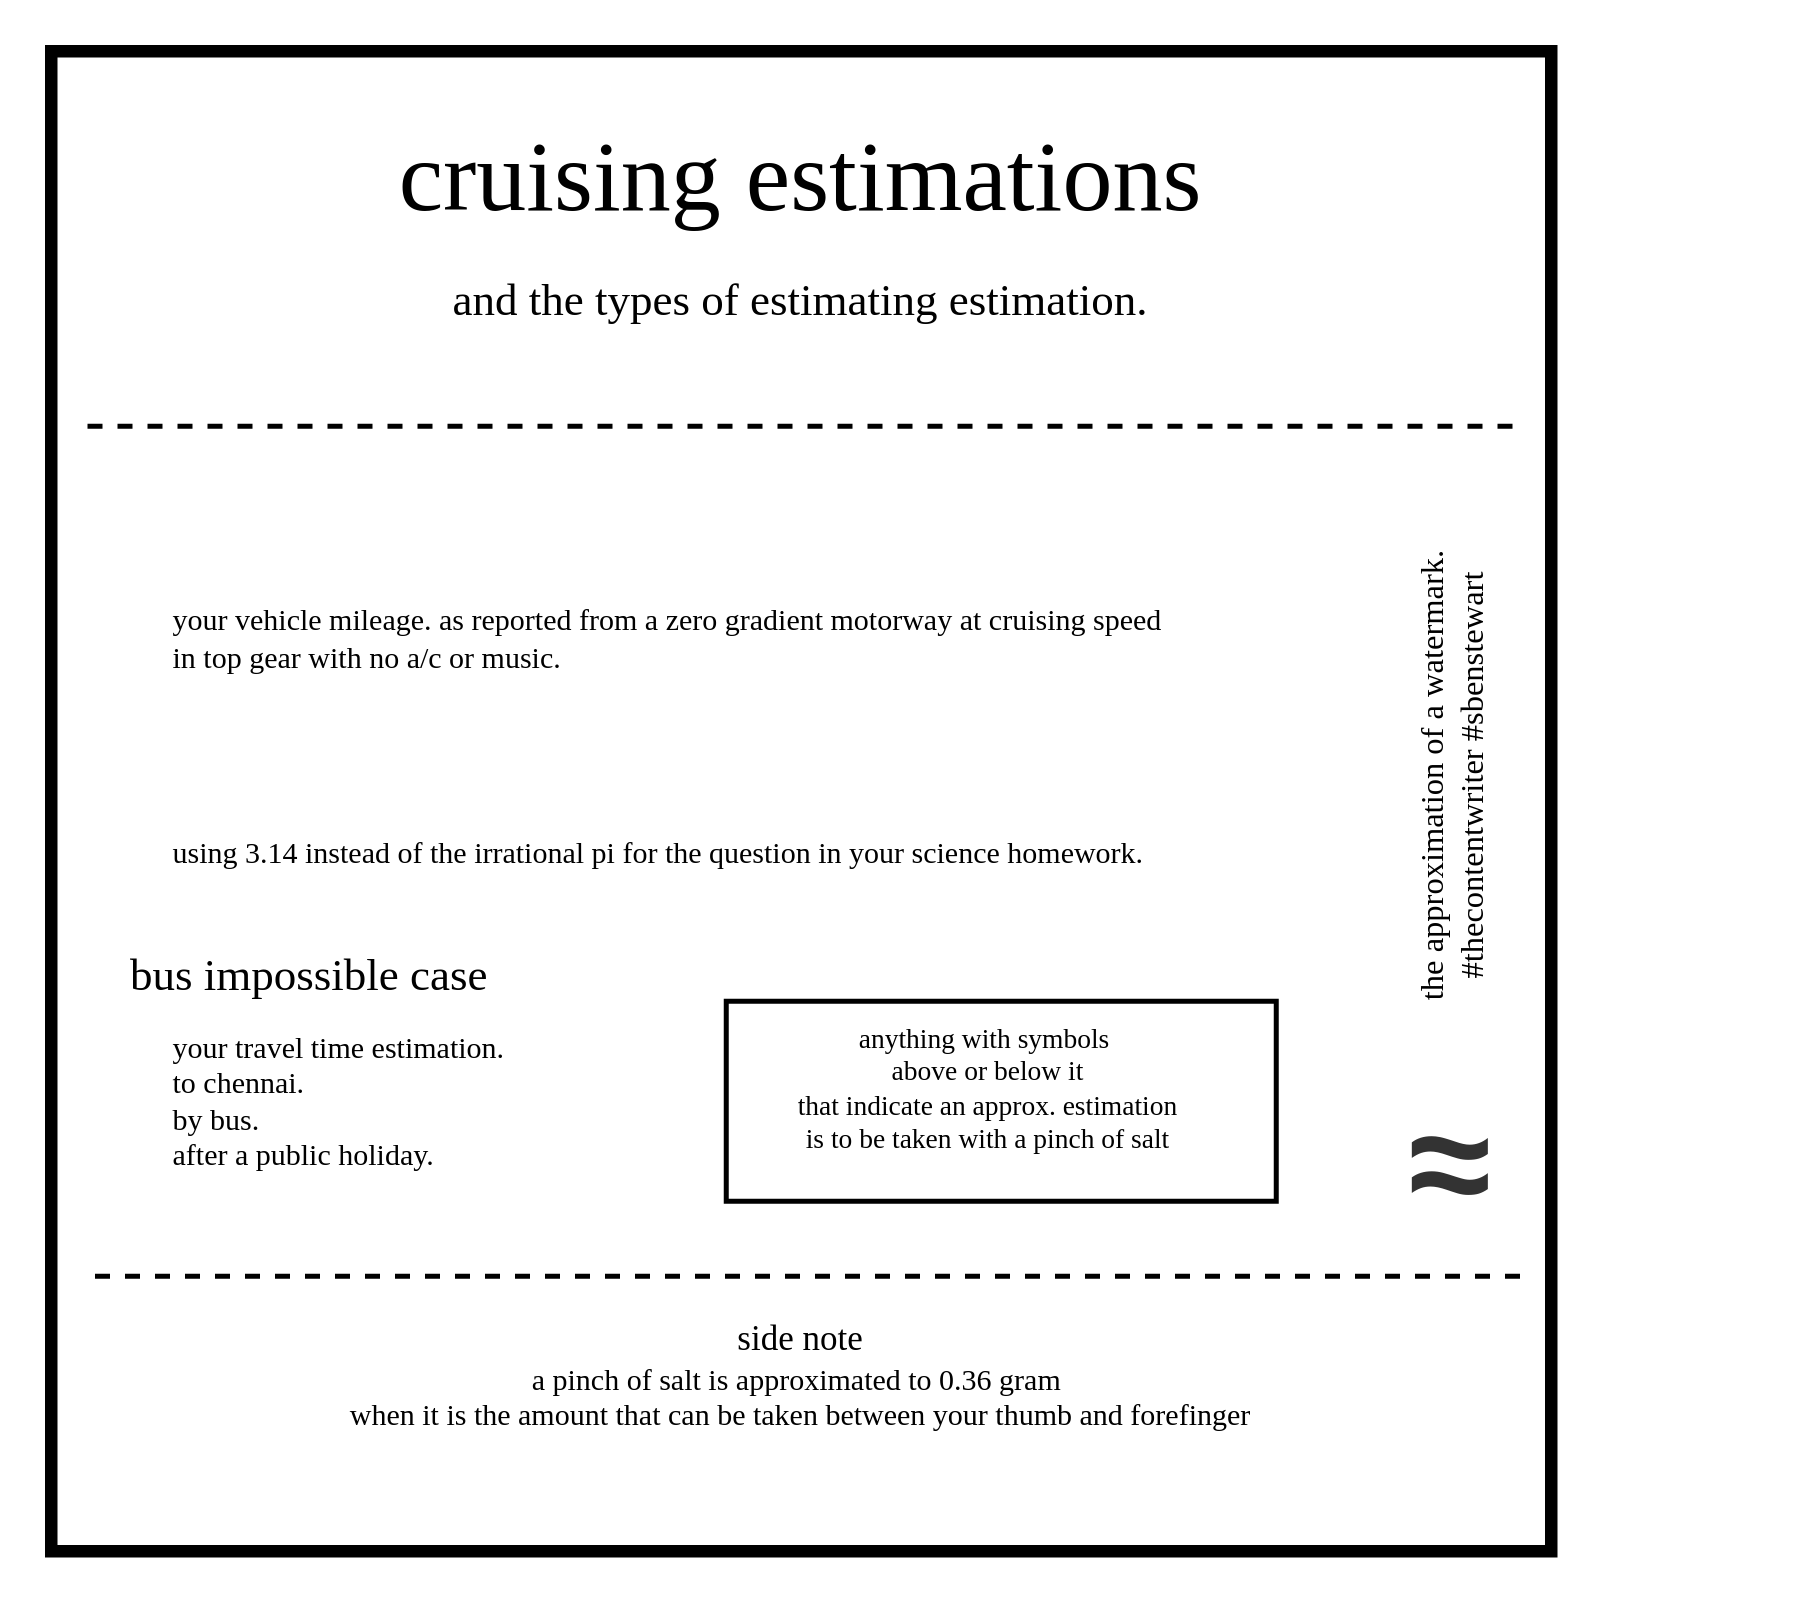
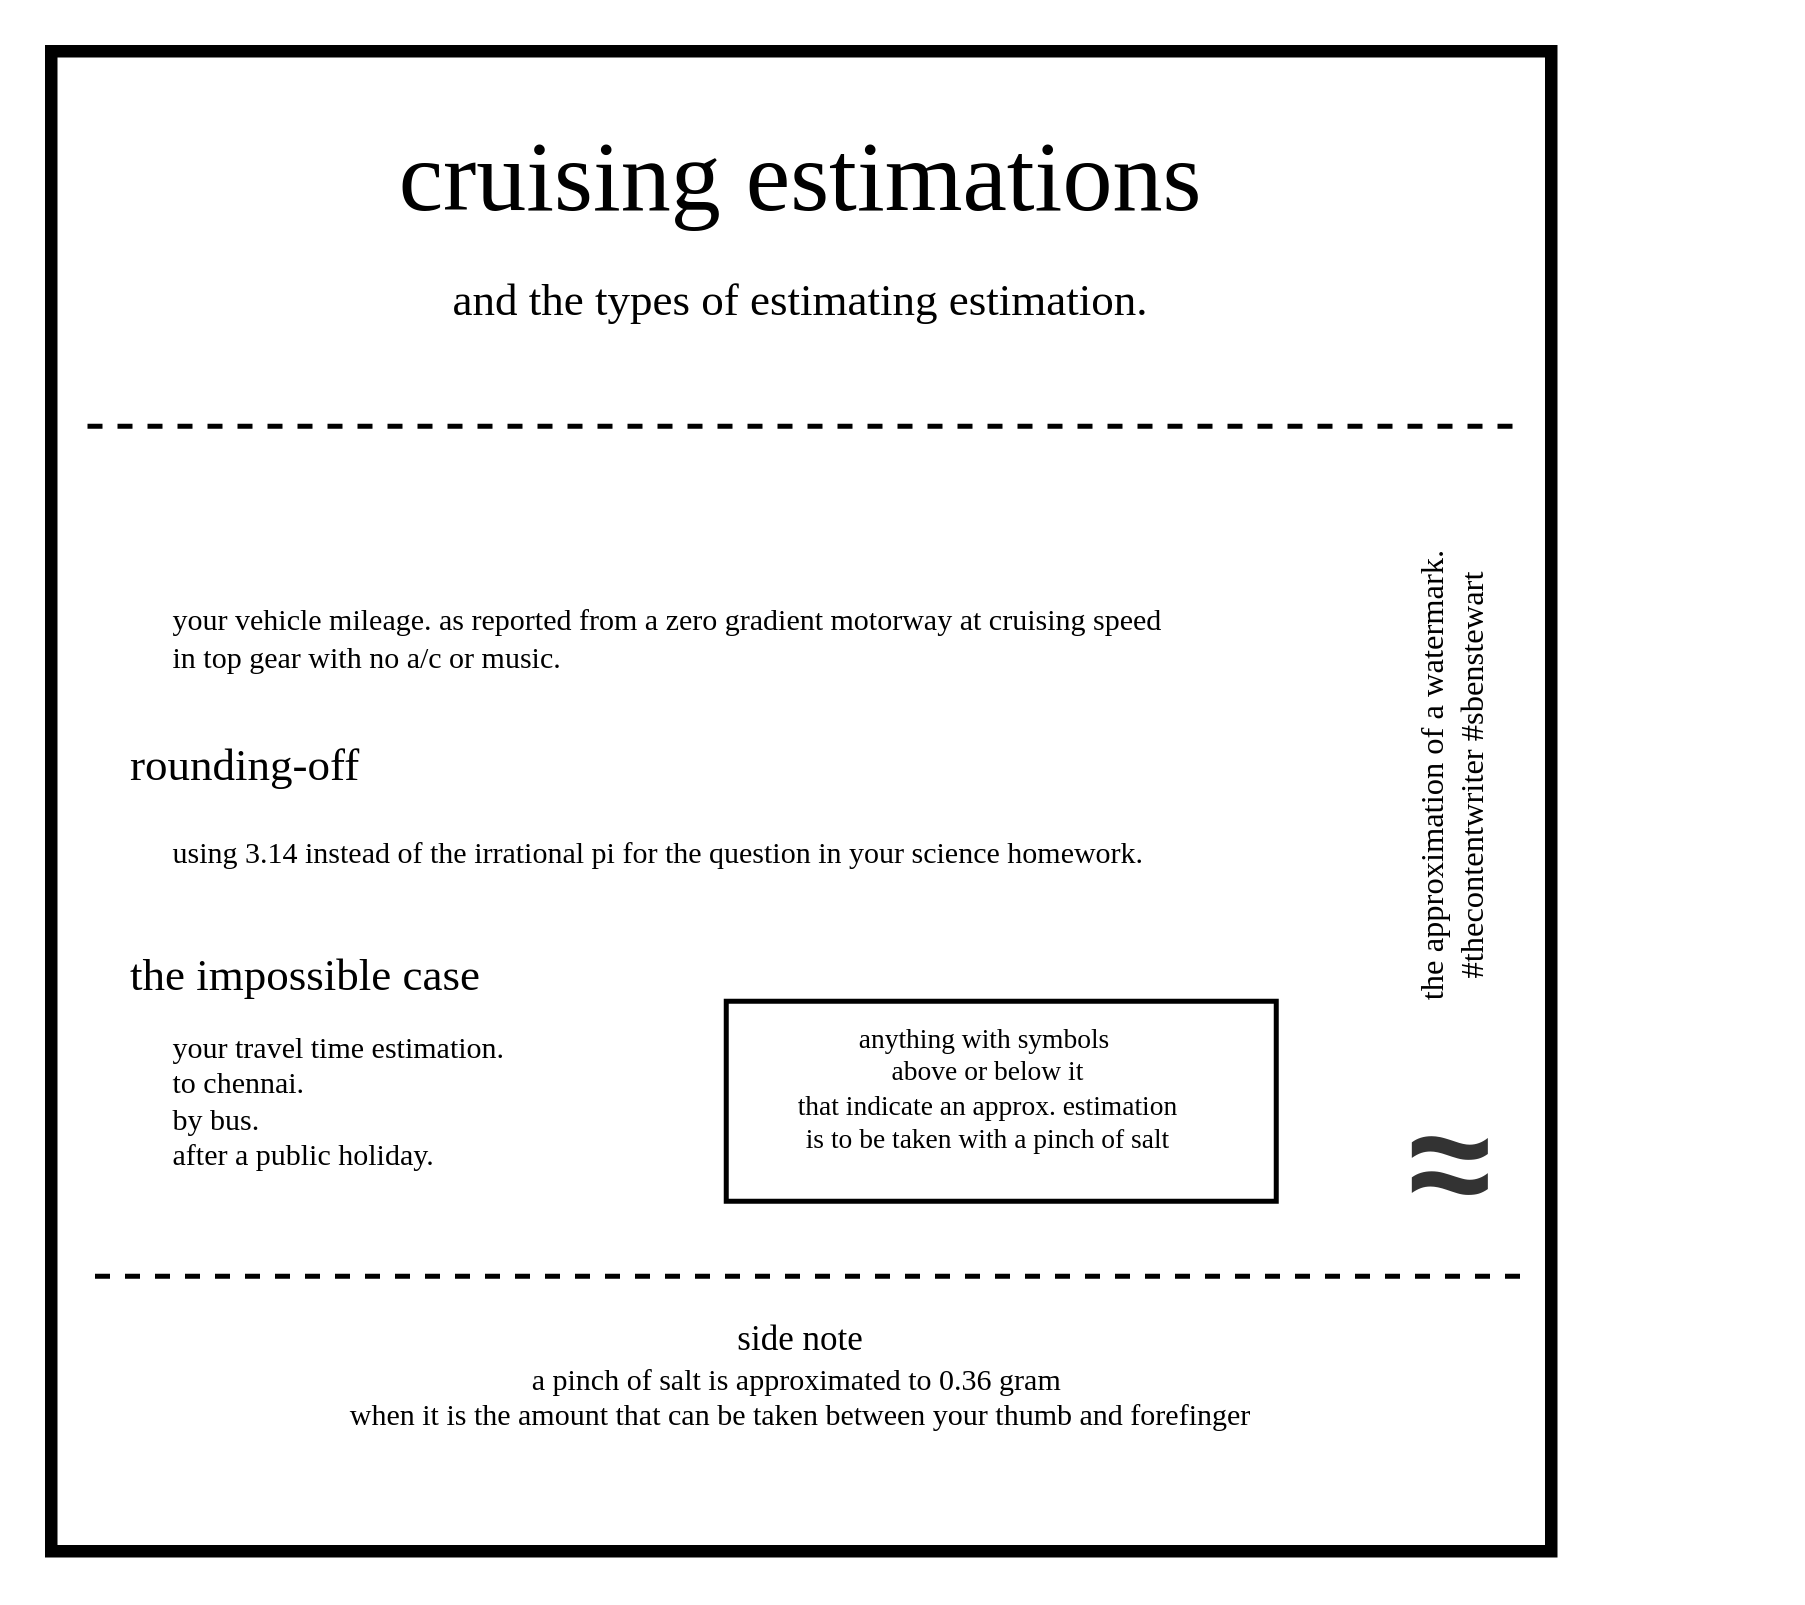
node "rounding-off": added
node "bus impossible case": label "bus impossible case" -> "the impossible case"
